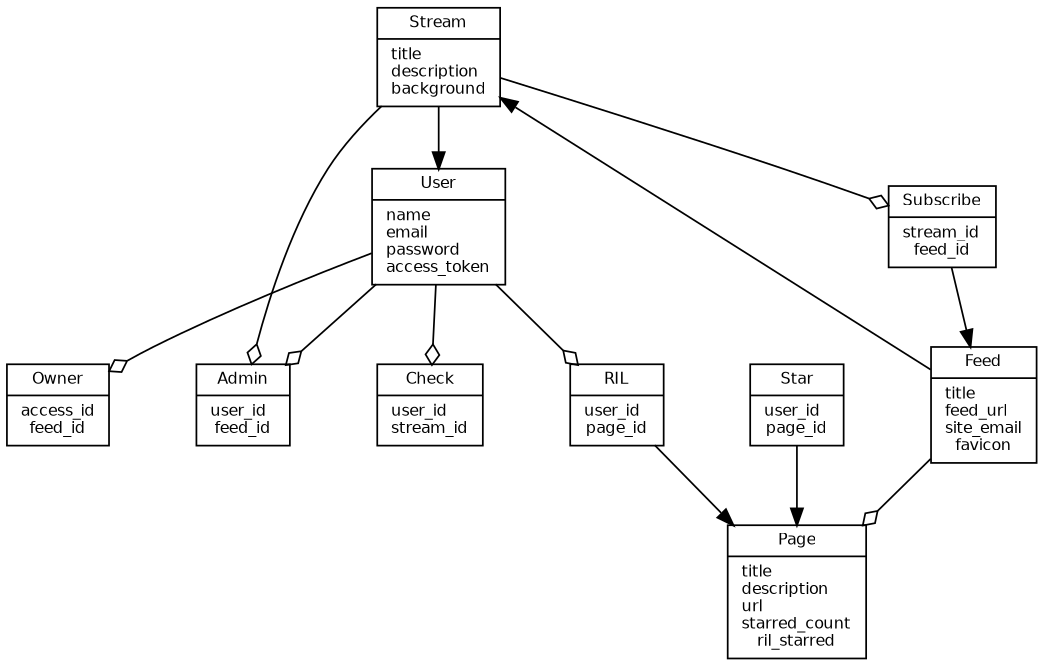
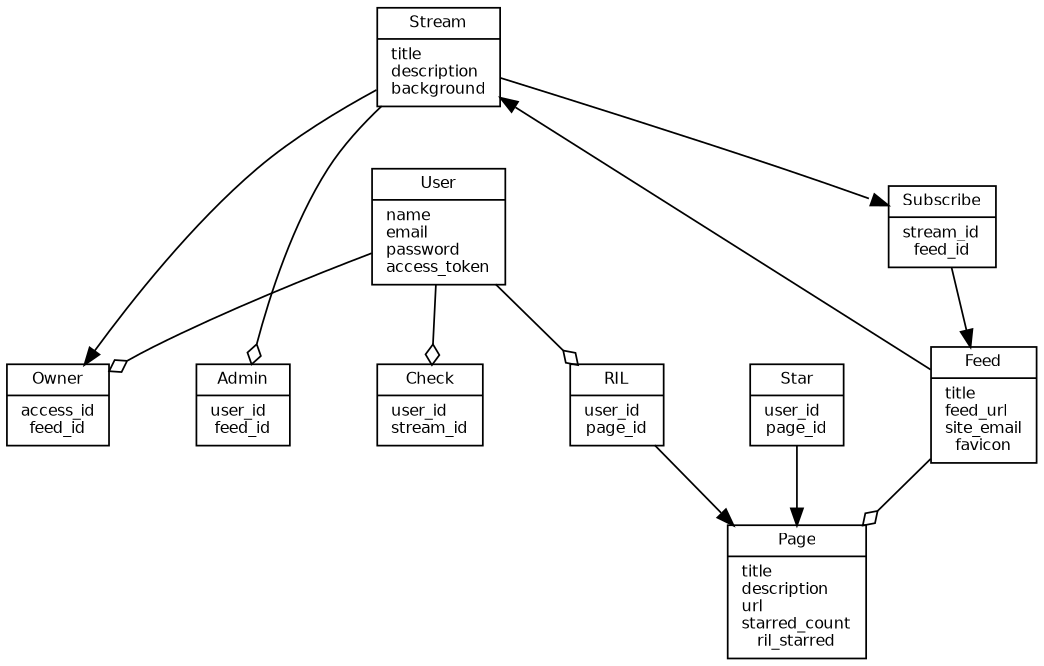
edge "Stream" -> "User": now "Stream" -> "Owner"
edge "Stream" -> "Subscribe": arrowhead odiamond -> normal
edge "User" -> "Admin": removed
